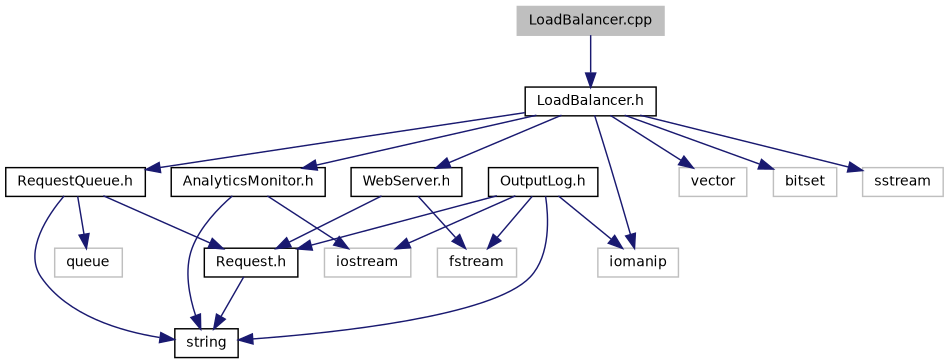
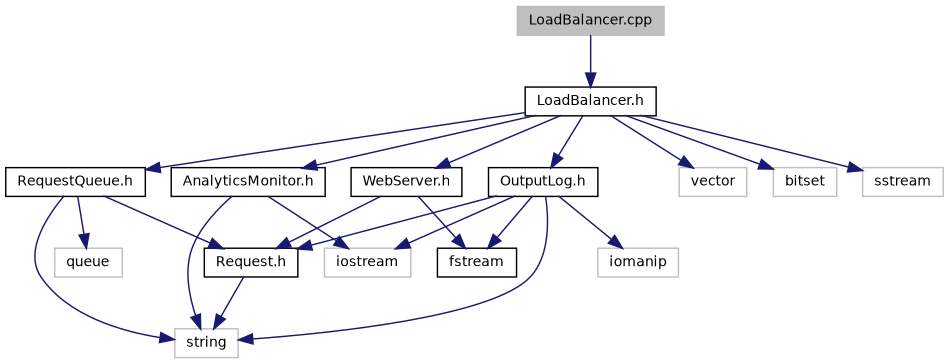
edge "LoadBalancer.h" -> "iomanip": now "LoadBalancer.h" -> "OutputLog.h"
node "fstream": color grey75 -> black
node "string": color black -> grey75
